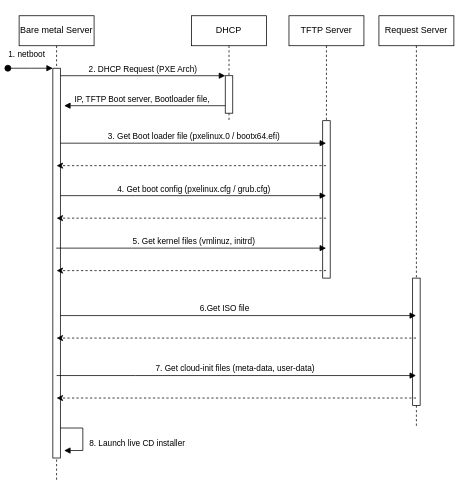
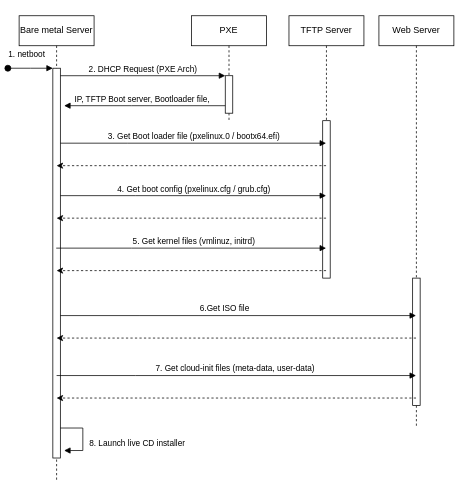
node "DHCP": label "DHCP" -> "PXE"
node "Request Server": label "Request Server" -> "Web Server"
